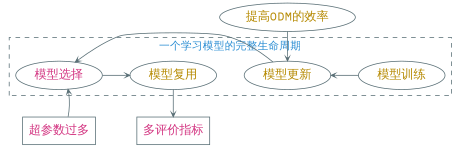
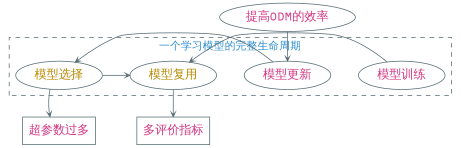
node "提高ODM的效率": fontcolor #b58900 -> #d33682
node "模型选择": fontcolor #d33682 -> #b58900
node "模型更新": fontcolor #b58900 -> #d33682
edge "模型训练" -> "模型更新": now "模型训练" -> "模型复用"
node "模型训练": fontcolor #b58900 -> #d33682
edge "超参数过多" -> "模型选择": reversed
